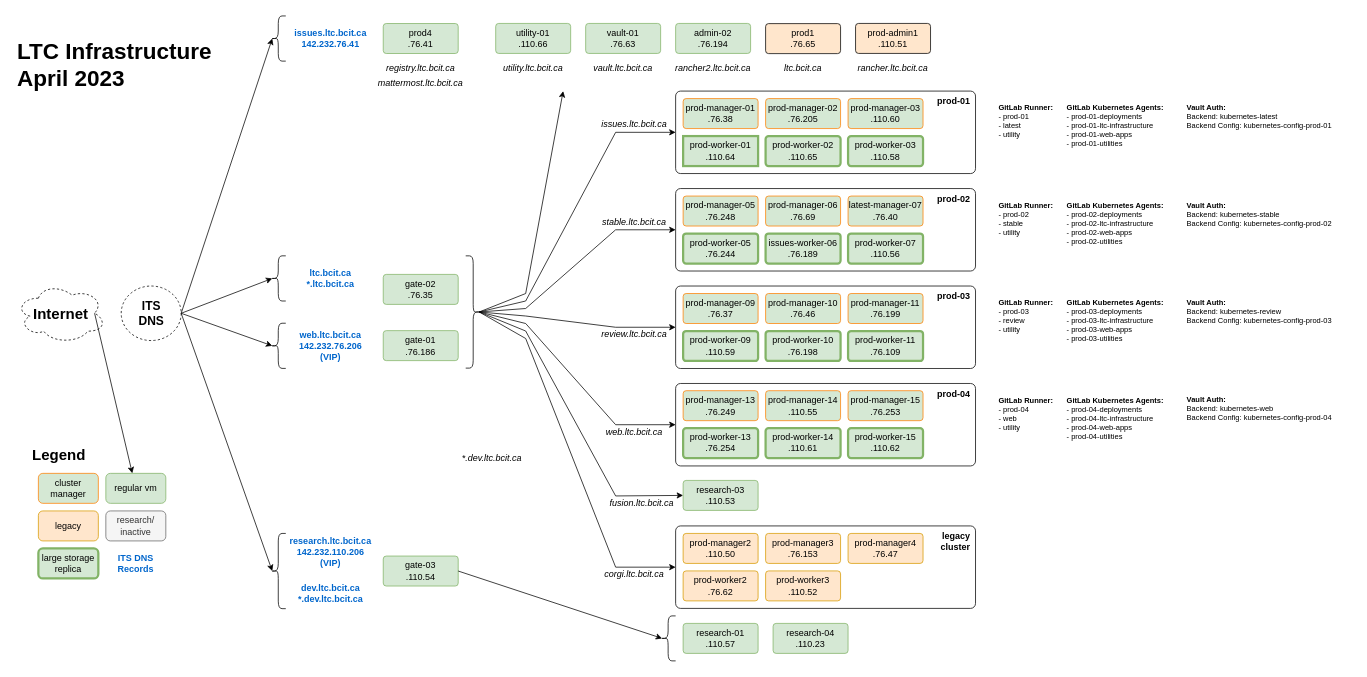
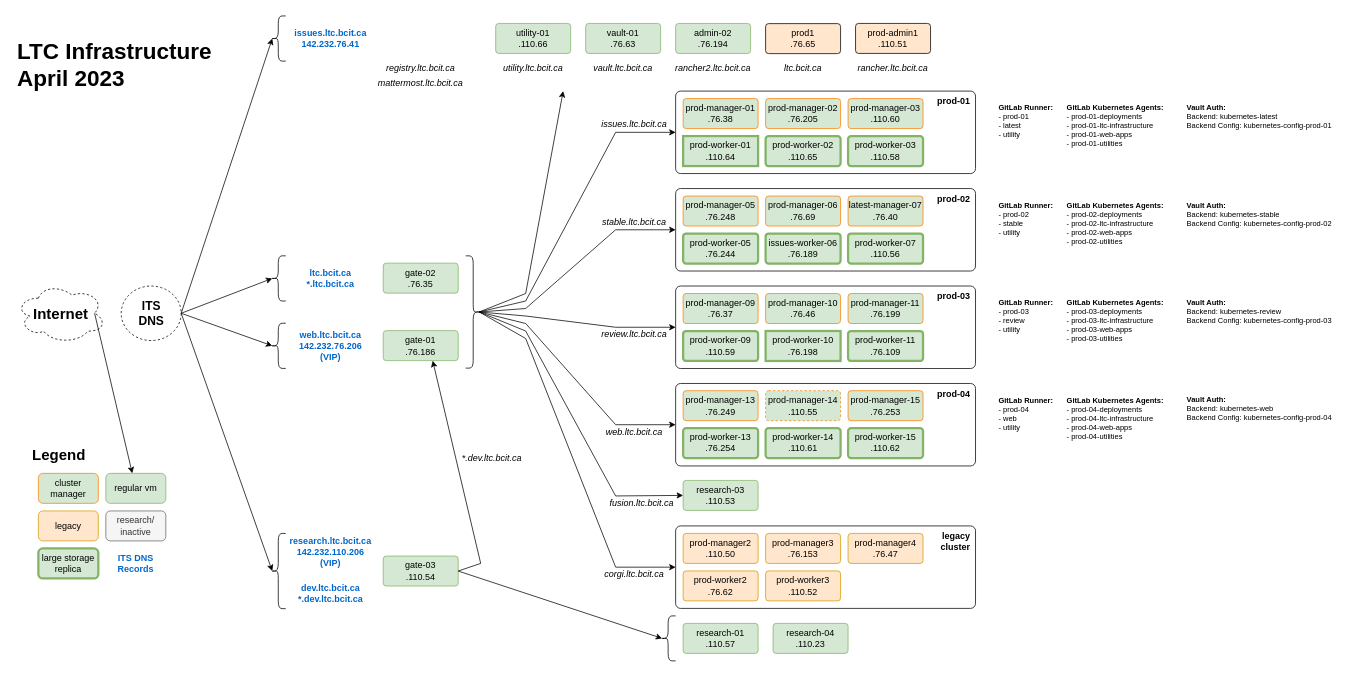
node "prod4 .76.41": removed
node "gate-02 .76.35": moved (420, 290) -> (420, 278)
node "prod-worker-10 .76.198": shape rounded rectangle -> rectangle
node "prod-manager-14 .110.55": style solid -> dashed
edge "gate-03 .110.54" -> "gate-01 .76.186": added
